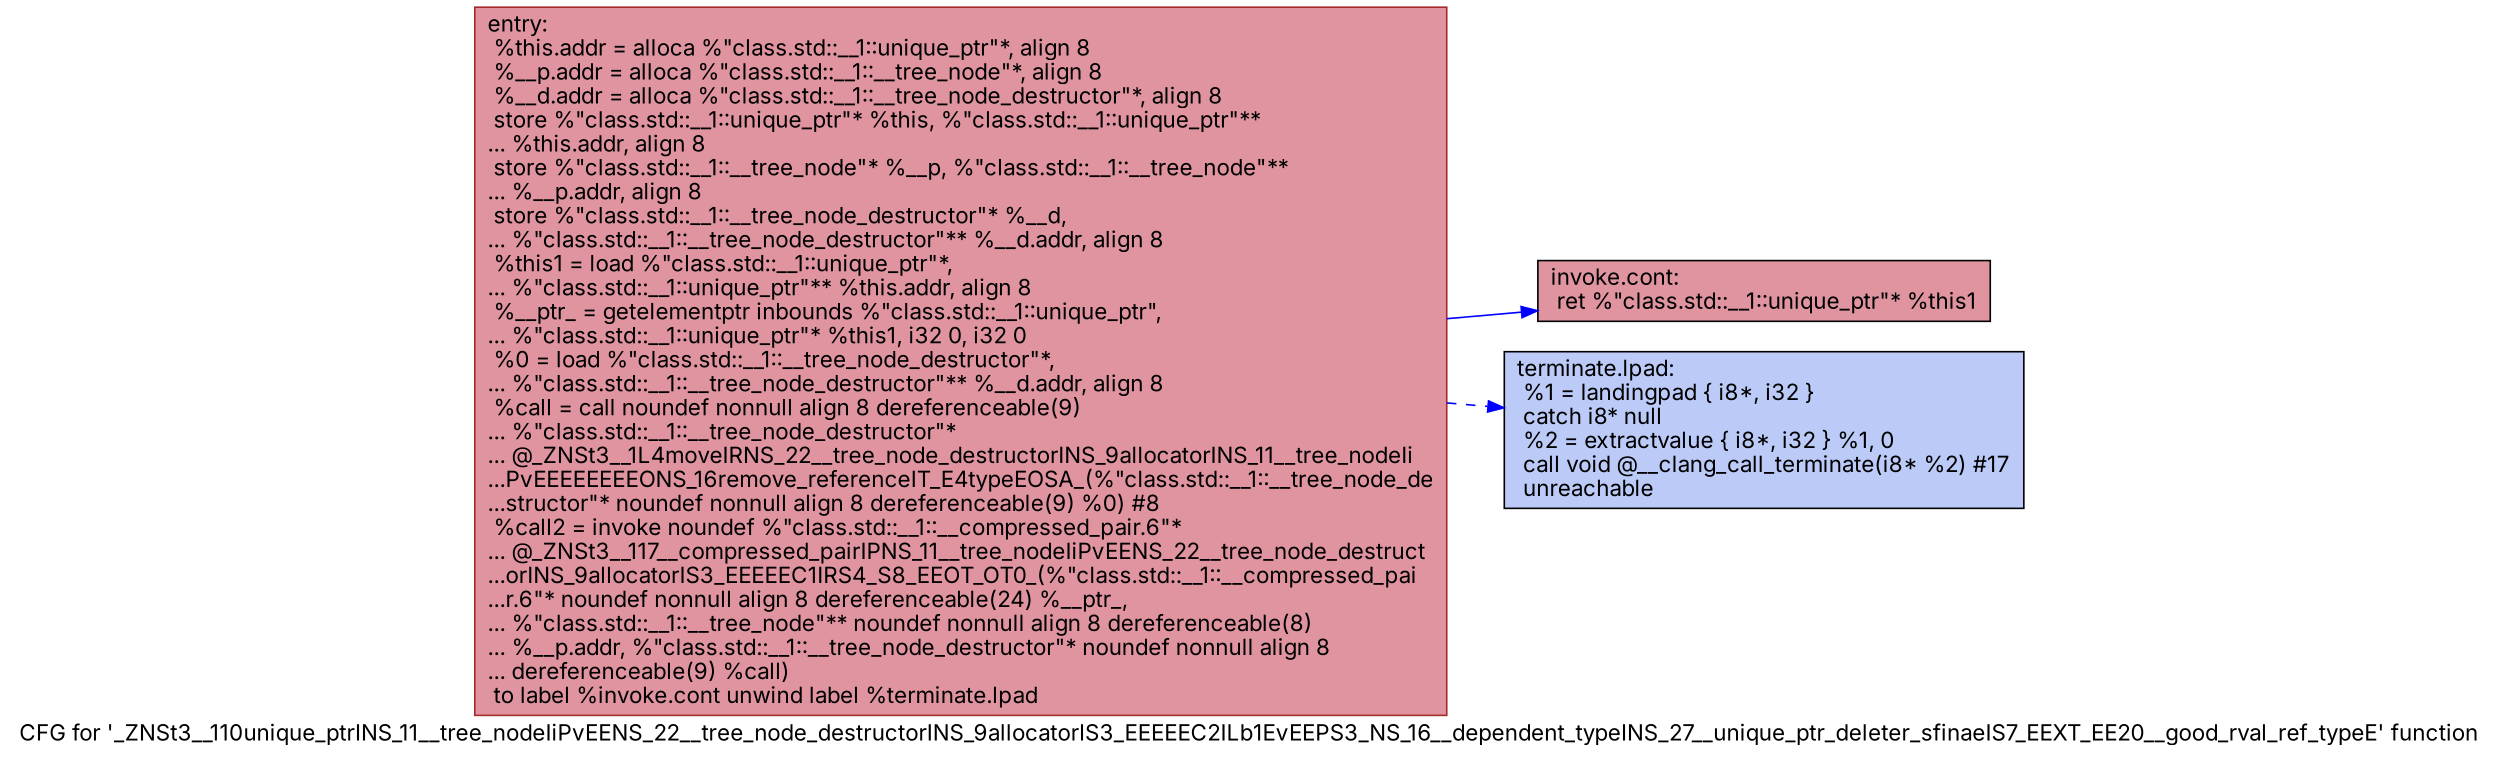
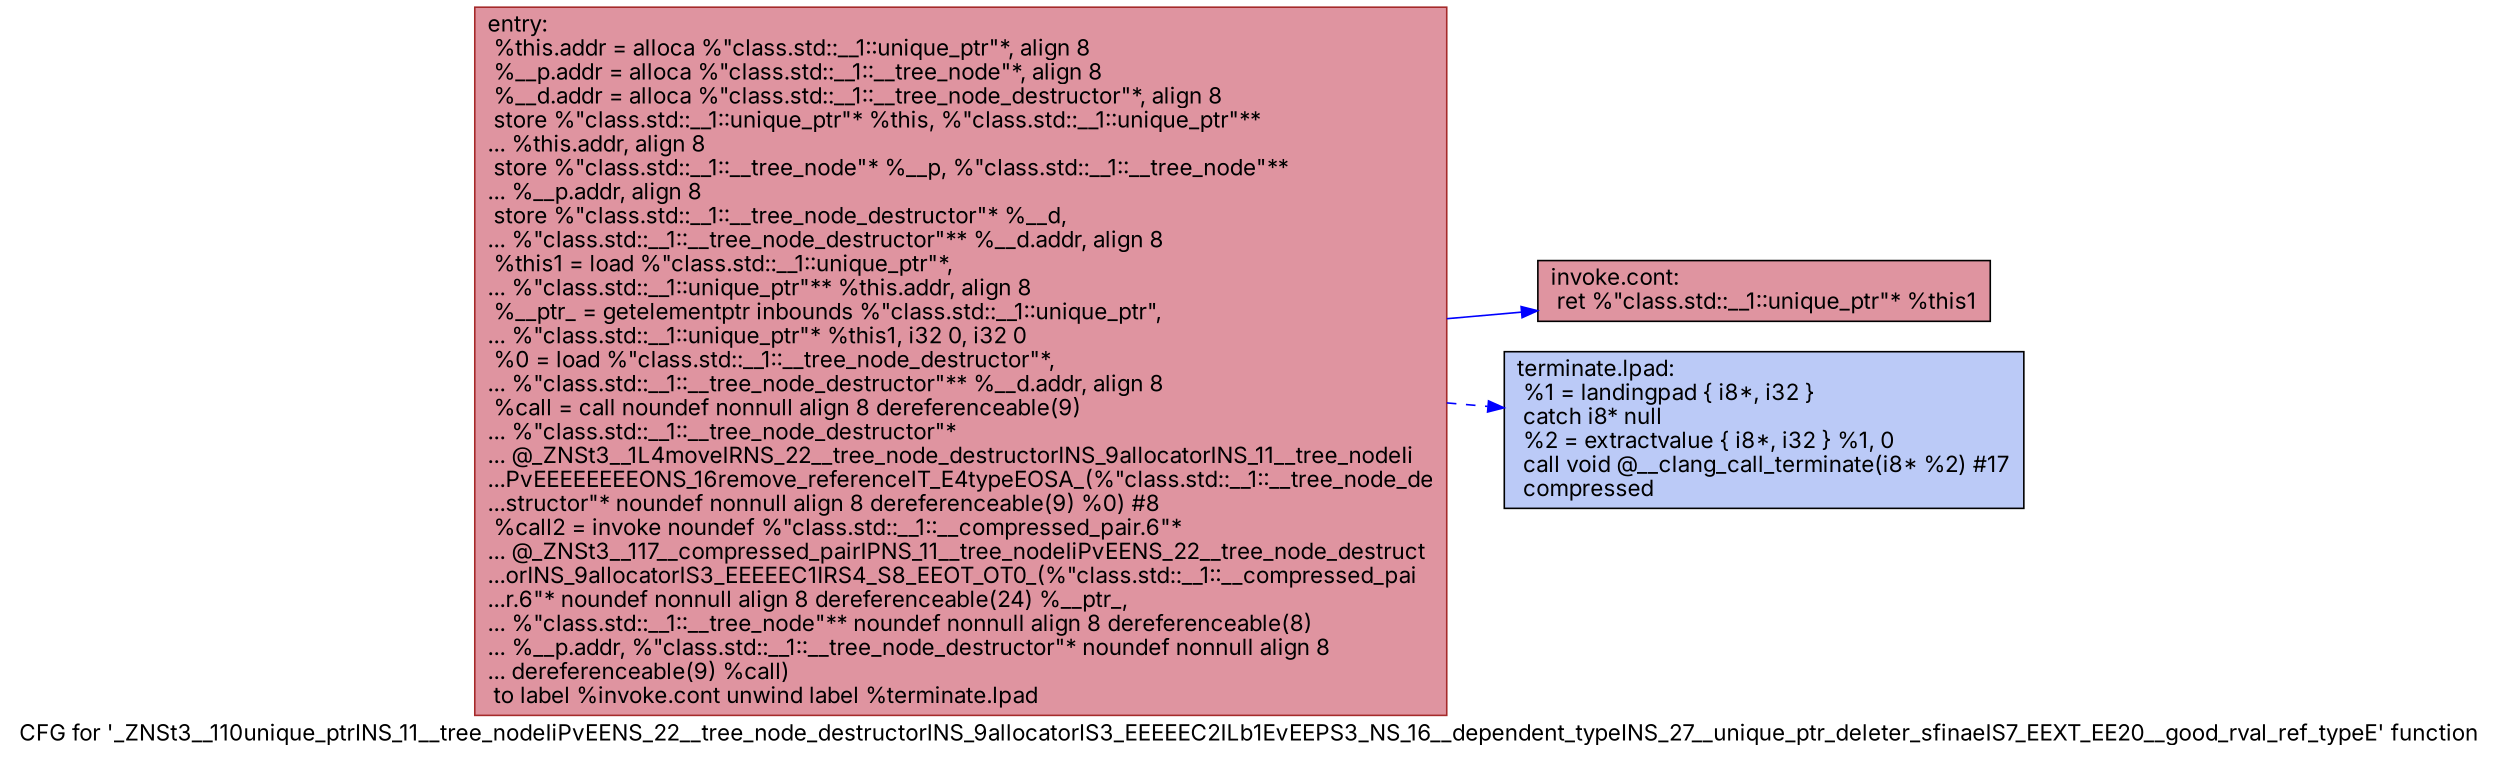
node "terminate.lpad:": text "unreachable" -> "compressed"
